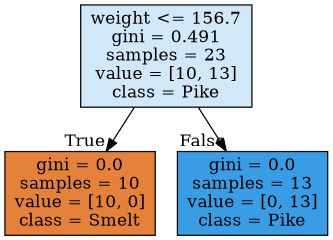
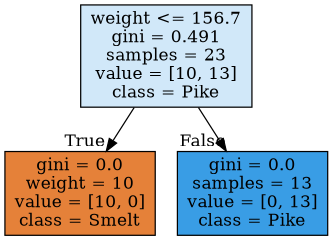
node "gini = 0.0 samples = 10 value = [10, 0] class = Smelt": label "gini = 0.0 samples = 10 value = [10, 0] class = Smelt" -> "gini = 0.0 weight = 10 value = [10, 0] class = Smelt"
